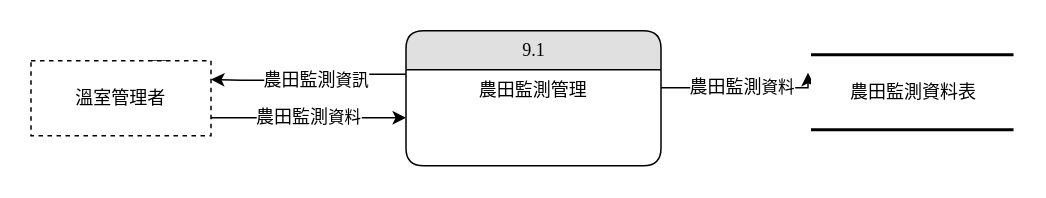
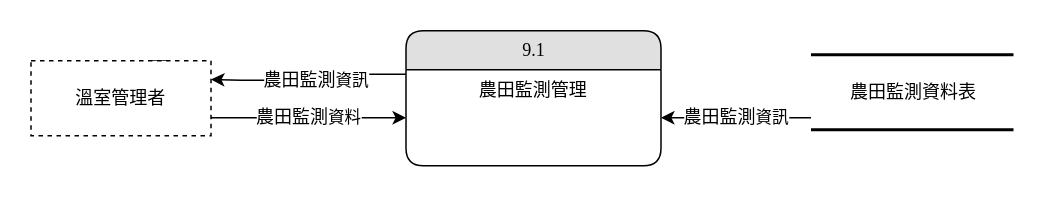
edge "9.1" -> "農田監測資料表": removed, label "農田監測資料"
edge "農田監測資料表" -> "農田監測管理": added, label "農田監測資訊"
